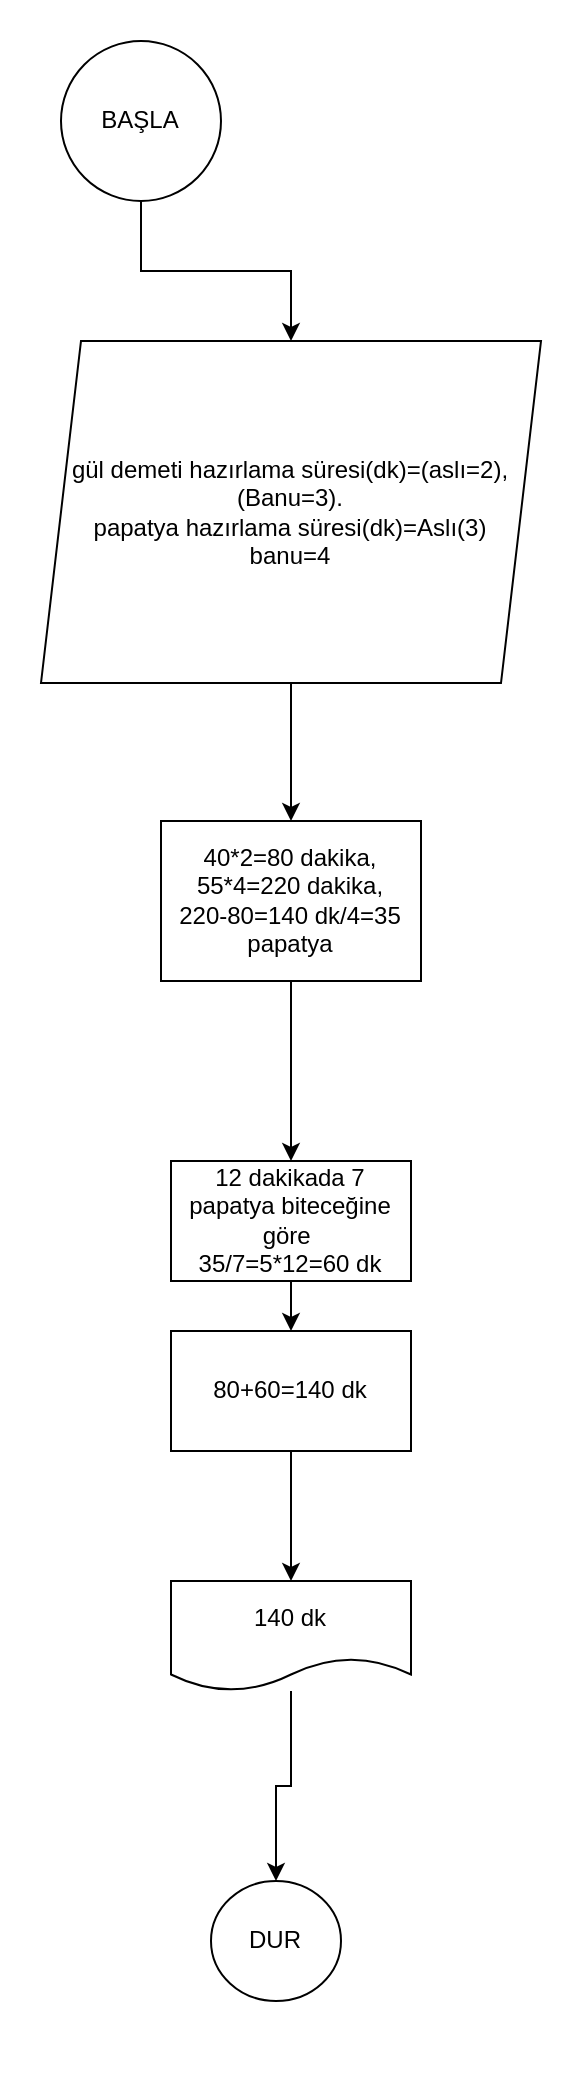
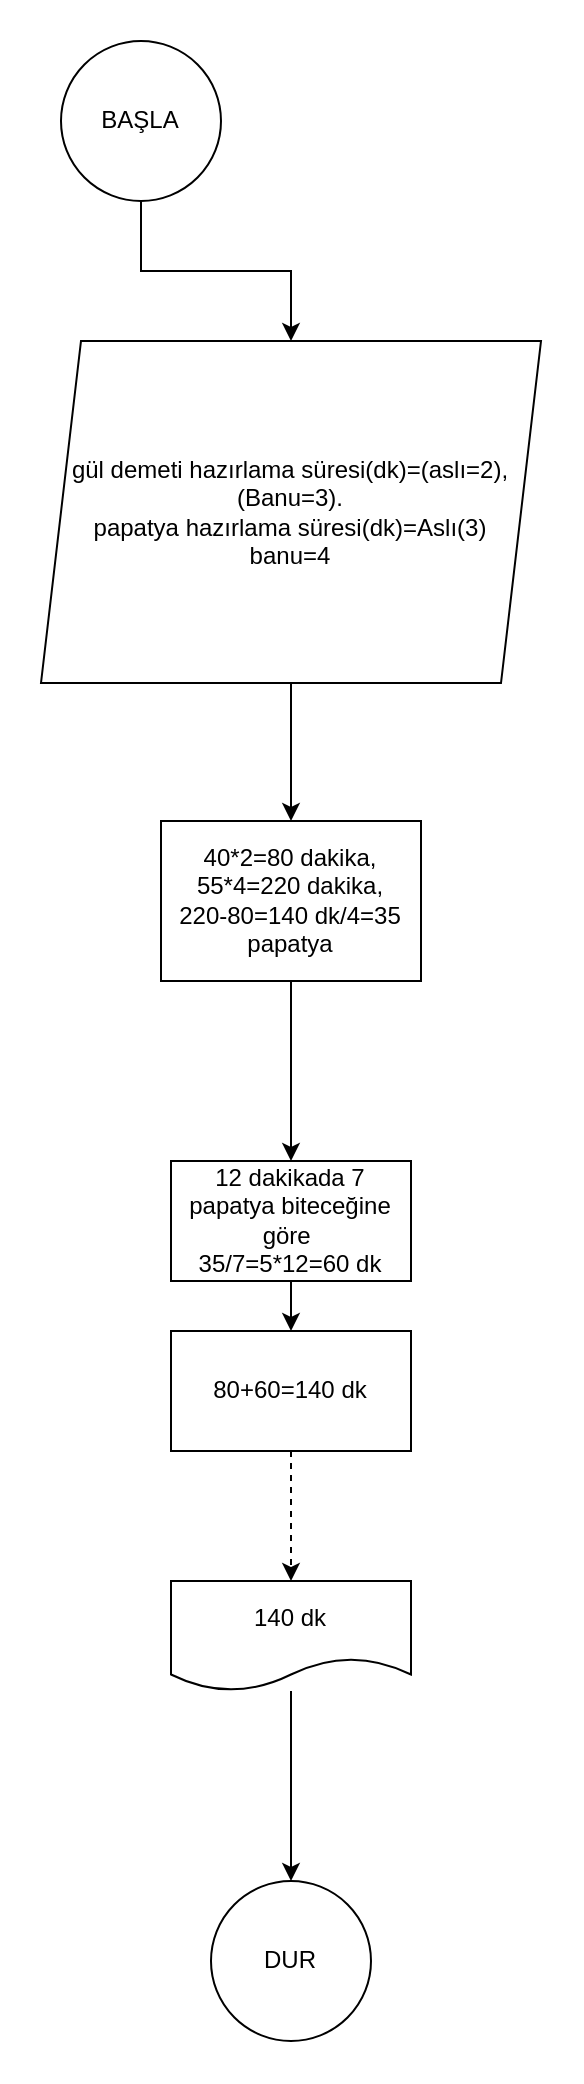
edge "80+60=140 dk" -> "140 dk": style solid -> dashed
node "DUR": size 130x120 -> 160x160
